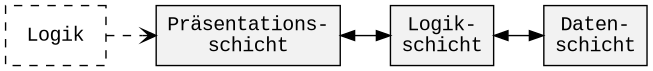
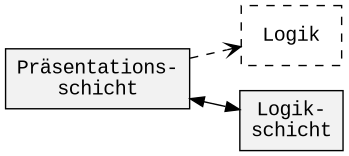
edge "Logik" -> "Präsentations- schicht": reversed
node "Daten- schicht": removed
